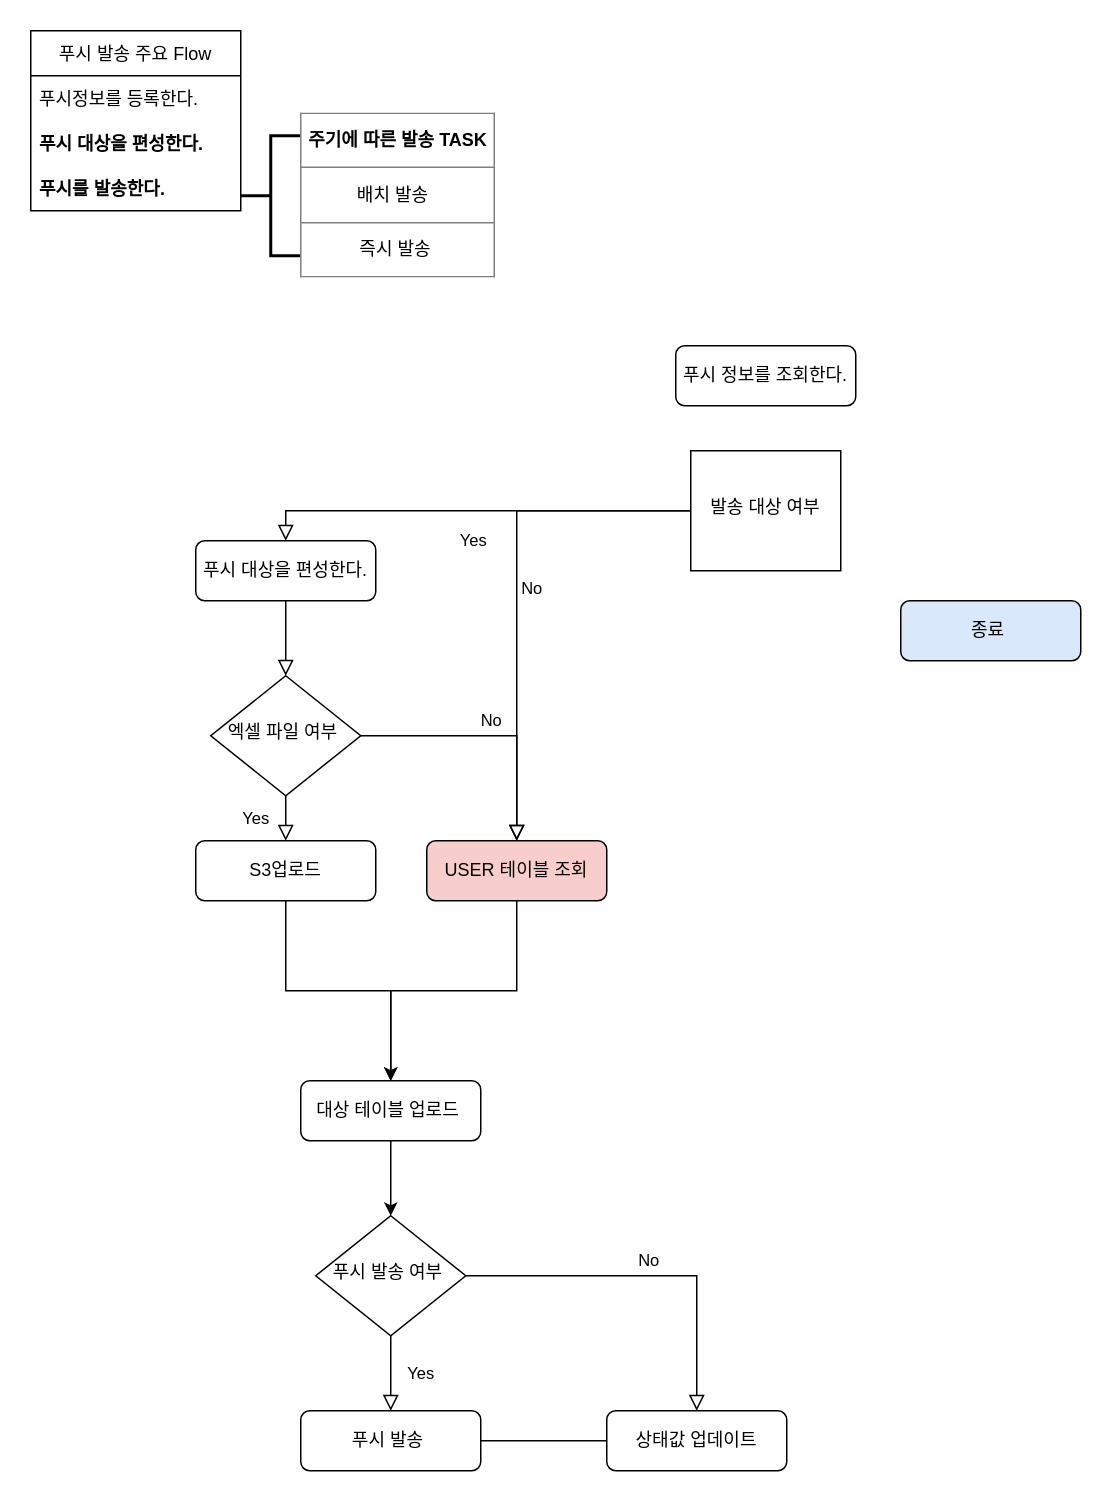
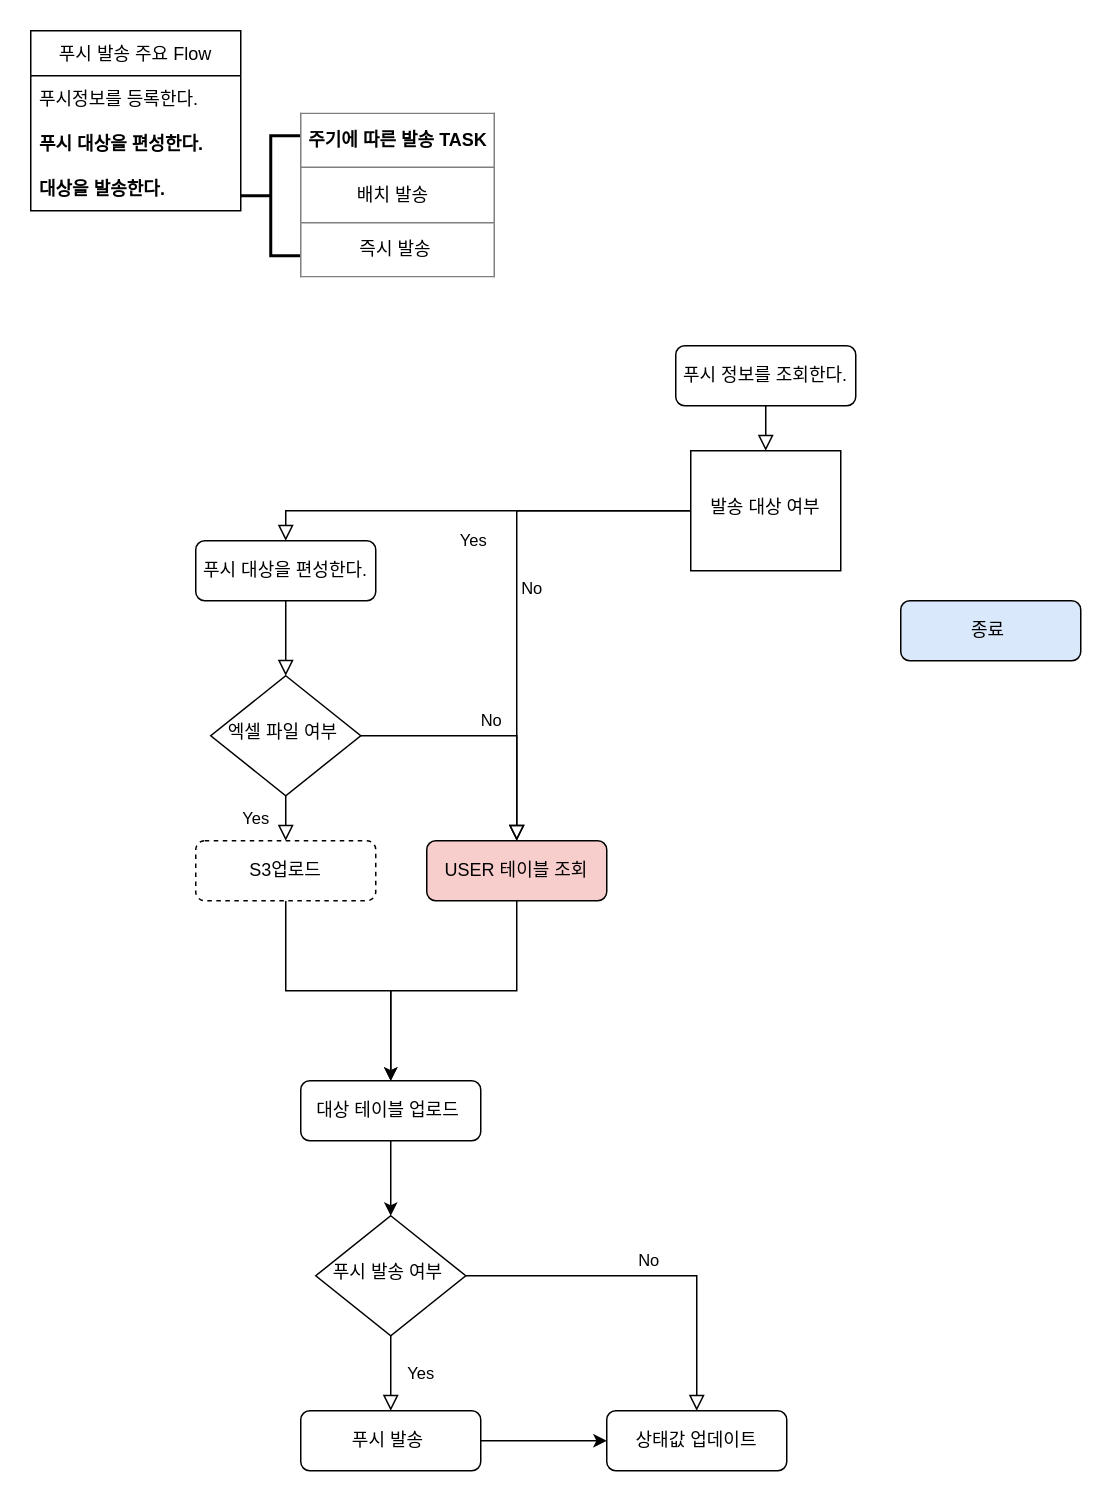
node "푸시를 발송한다.": label "푸시를 발송한다." -> "대상을 발송한다."
edge "푸시 정보를 조회한다." -> "발송 대상 여부": added
node "S3업로드": style solid -> dashed
edge "푸시 발송" -- "상태값 업데이트": arrowhead none -> classic
